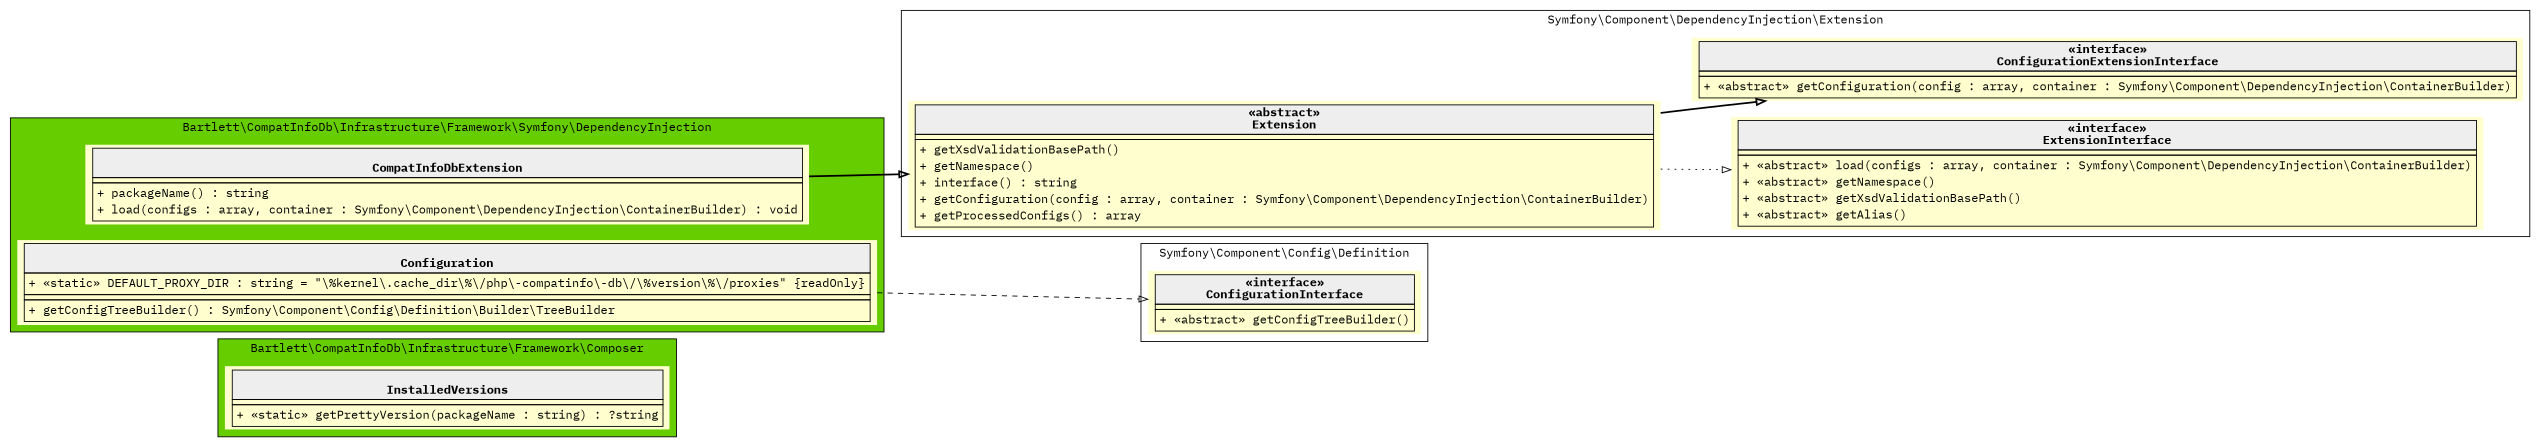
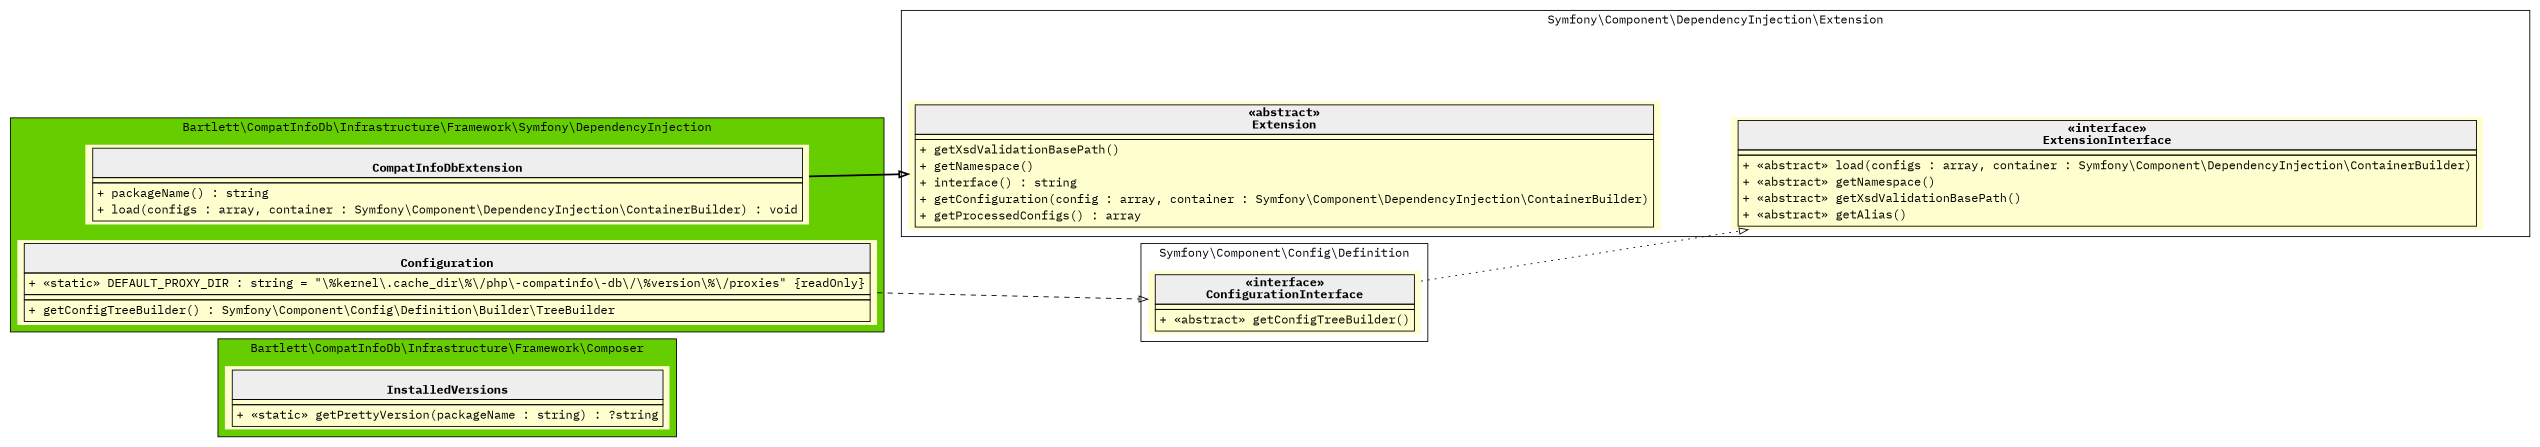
node "ConfigurationExtensionInterface": removed
edge "Extension" -> "ExtensionInterface": now "ConfigurationInterface" -> "ExtensionInterface"
